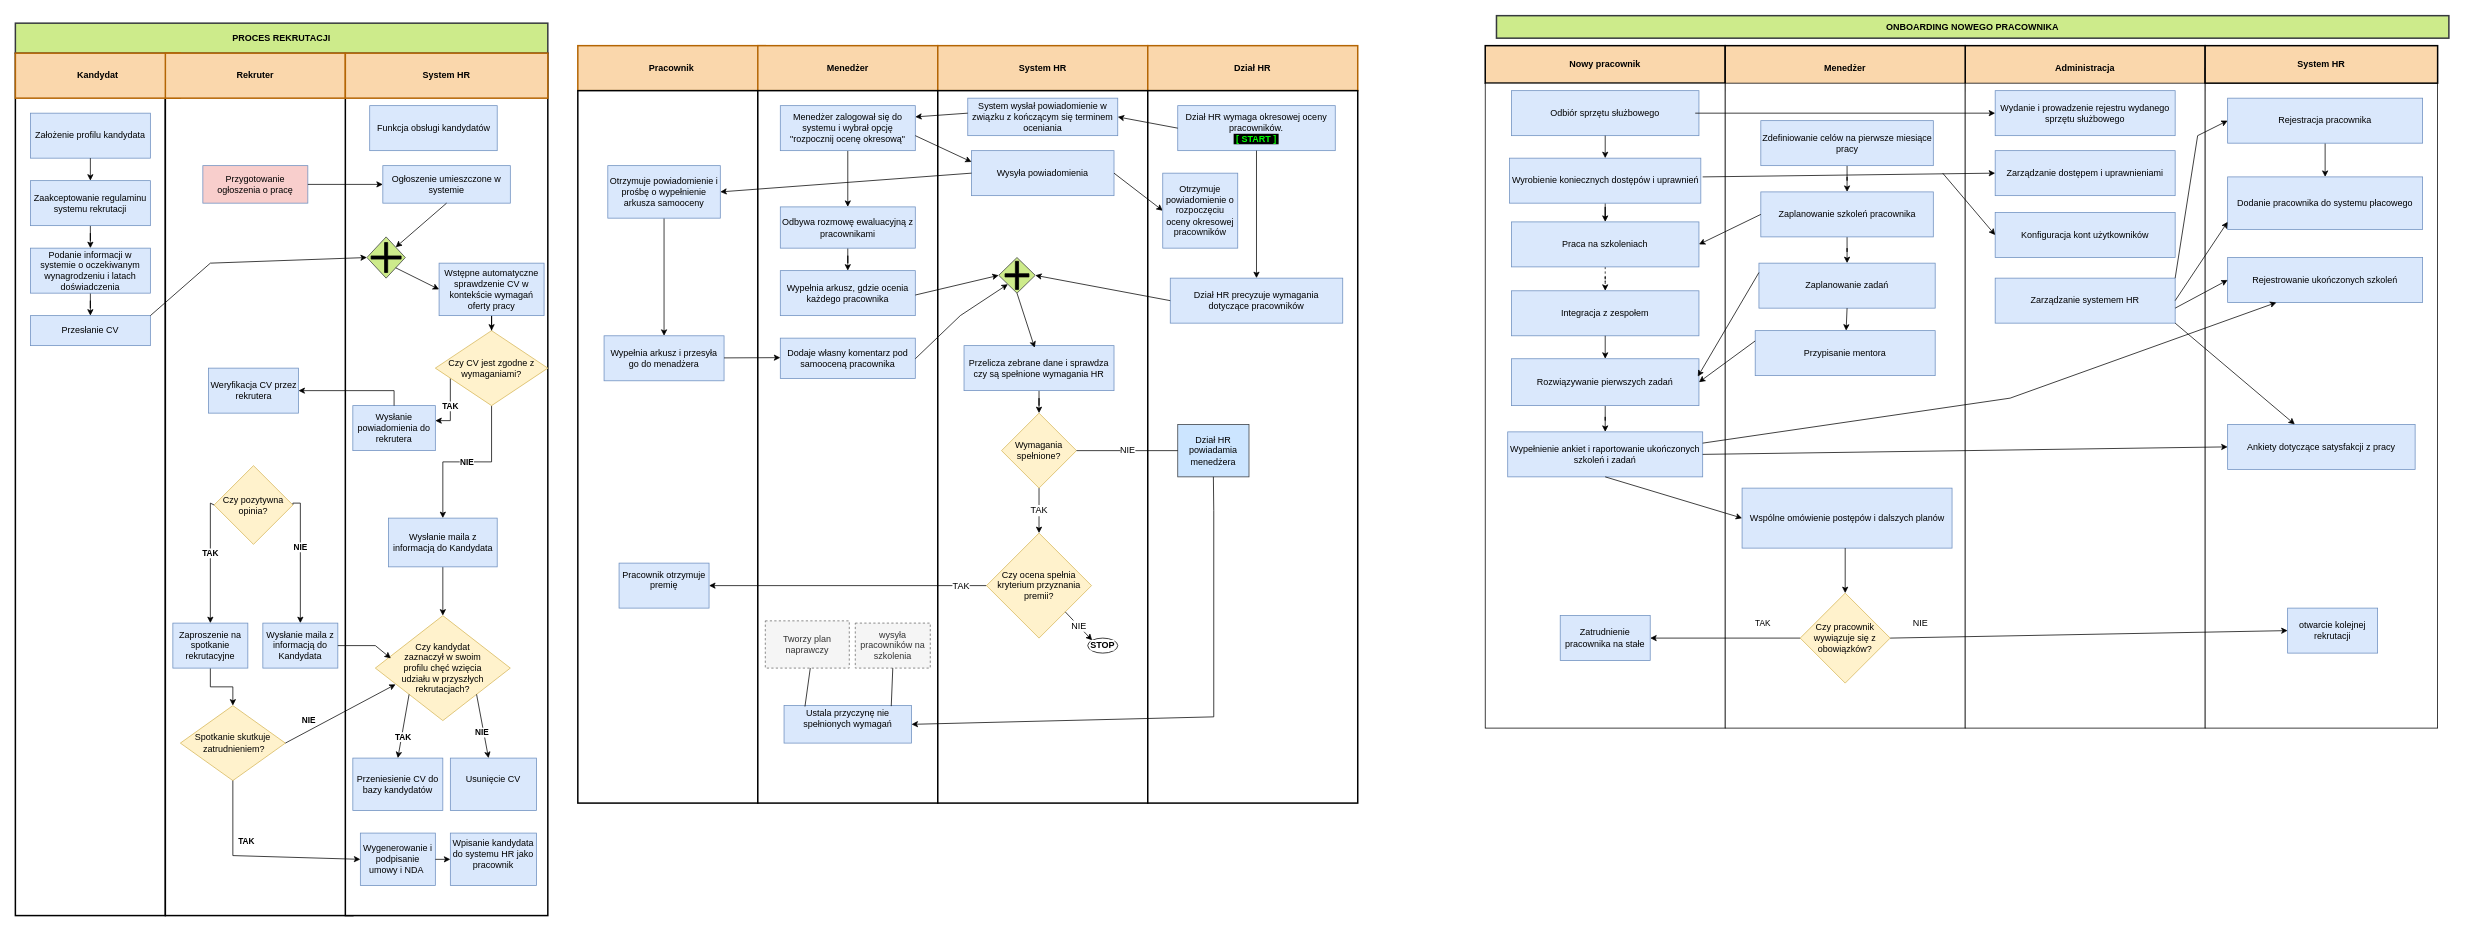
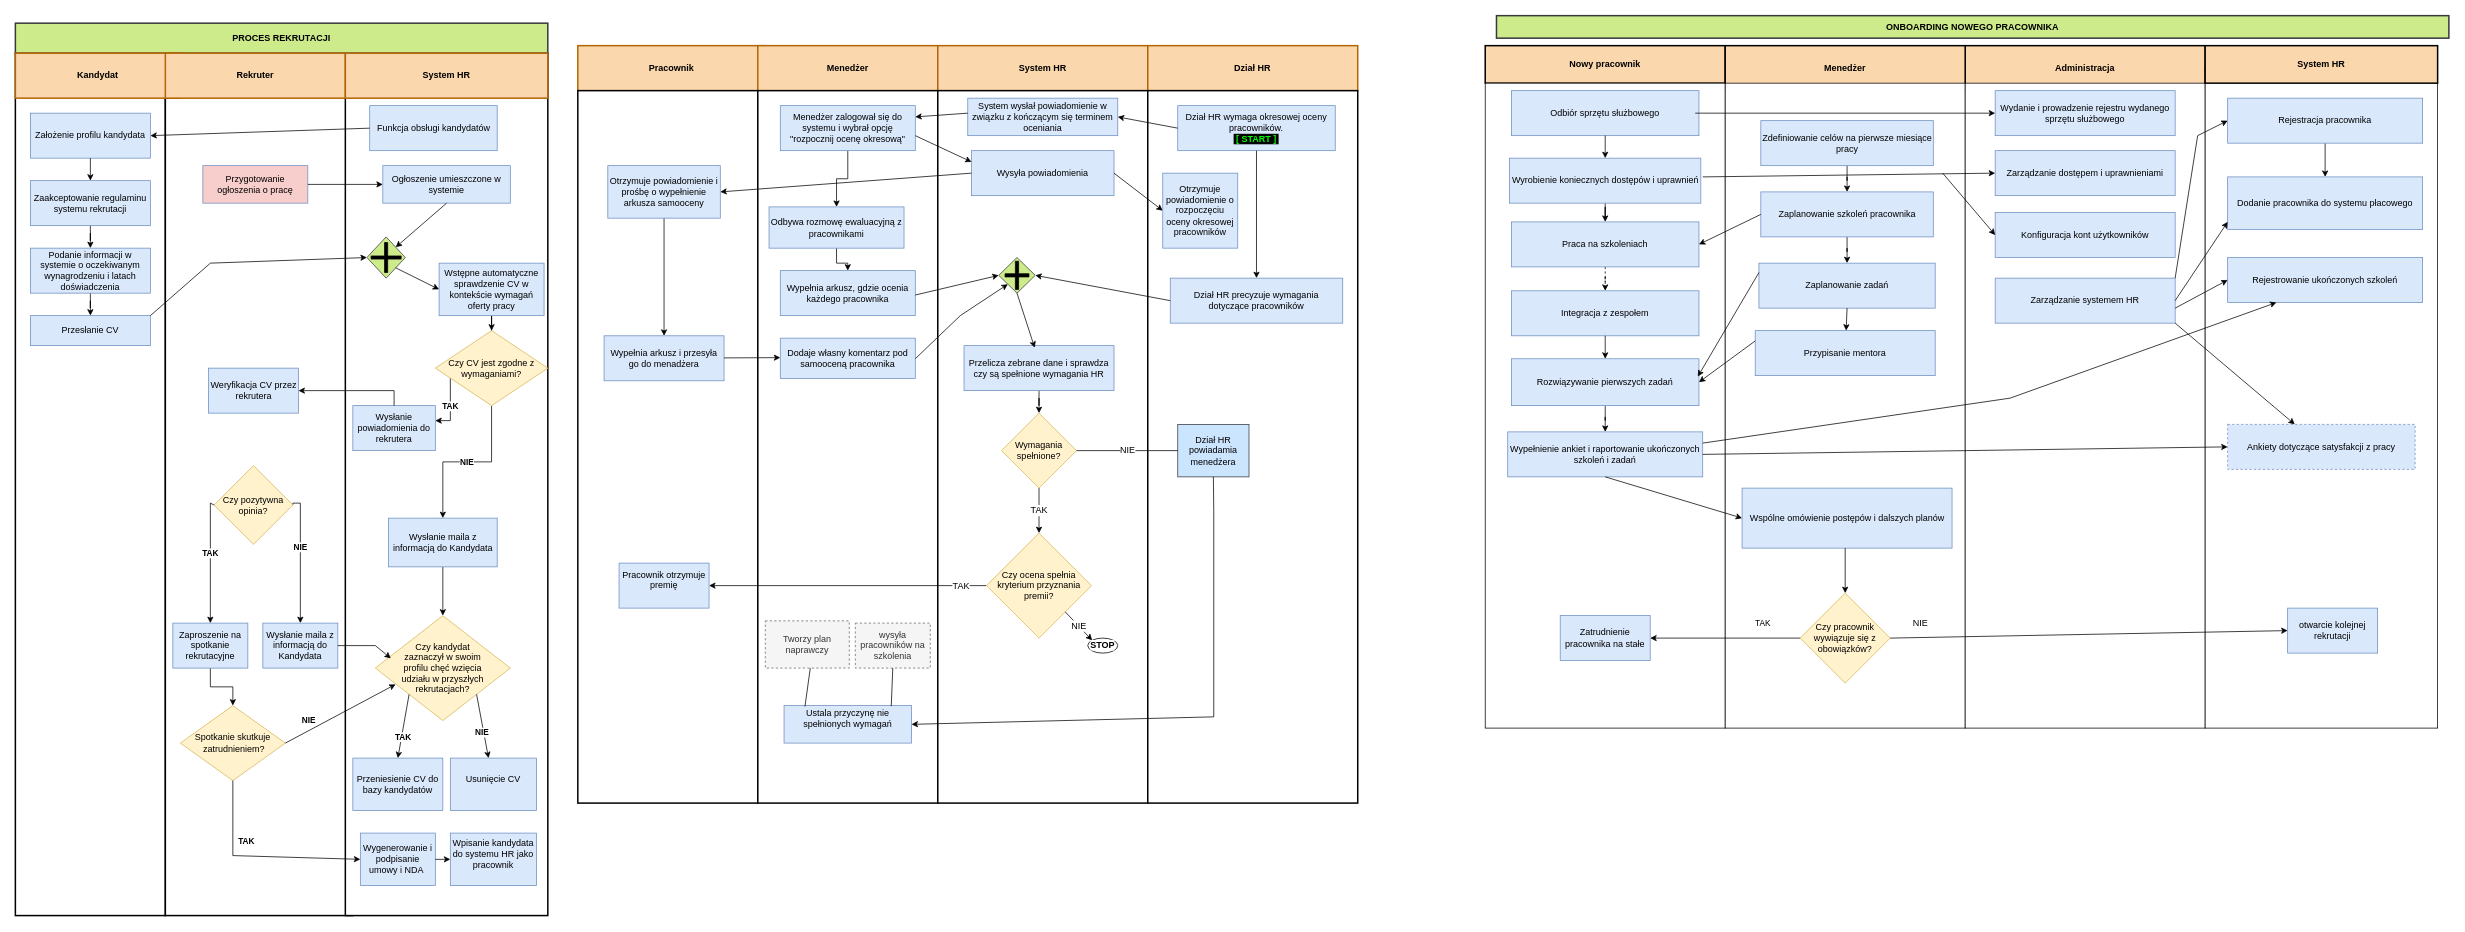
edge "Funkcja obsługi kandydatów" -> "Założenie profilu kandydata": added
node "Odbywa rozmowę ewaluacyjną z pracownikami": moved (848, 227) -> (837, 227)
node "Ankiety dotyczące satysfakcji z pracy": style solid -> dashed
